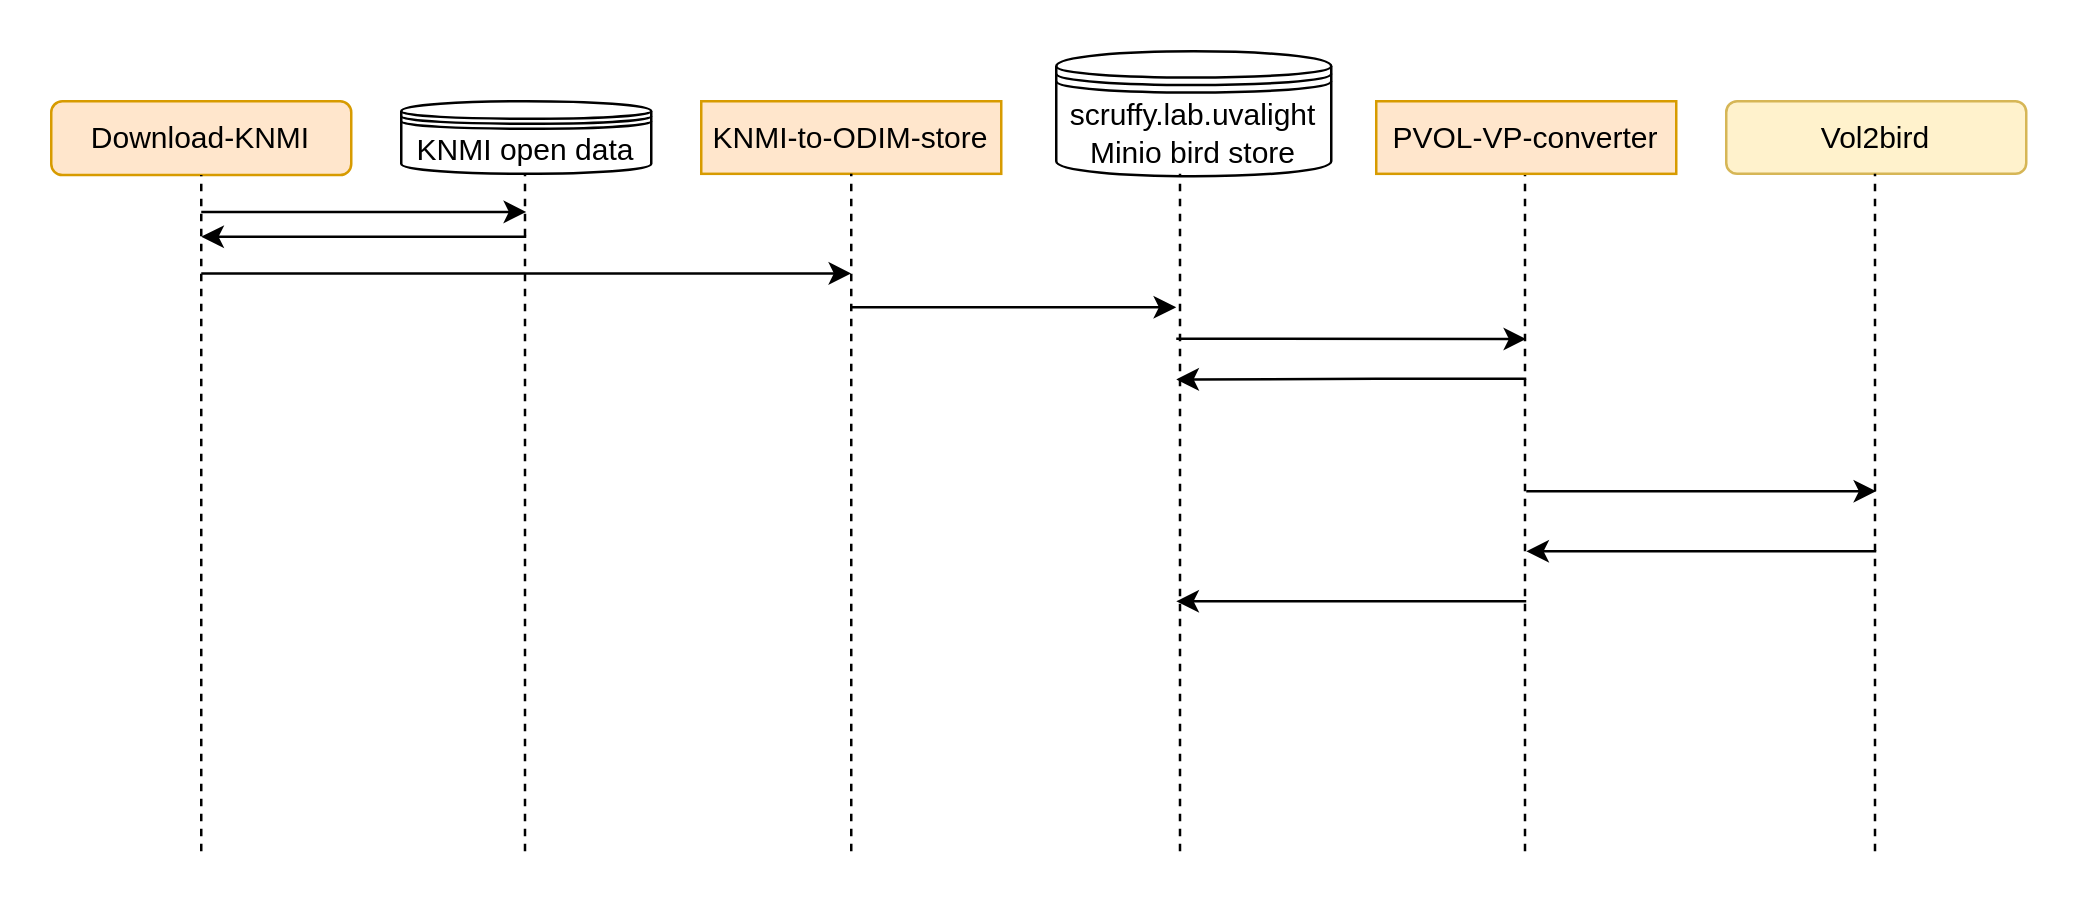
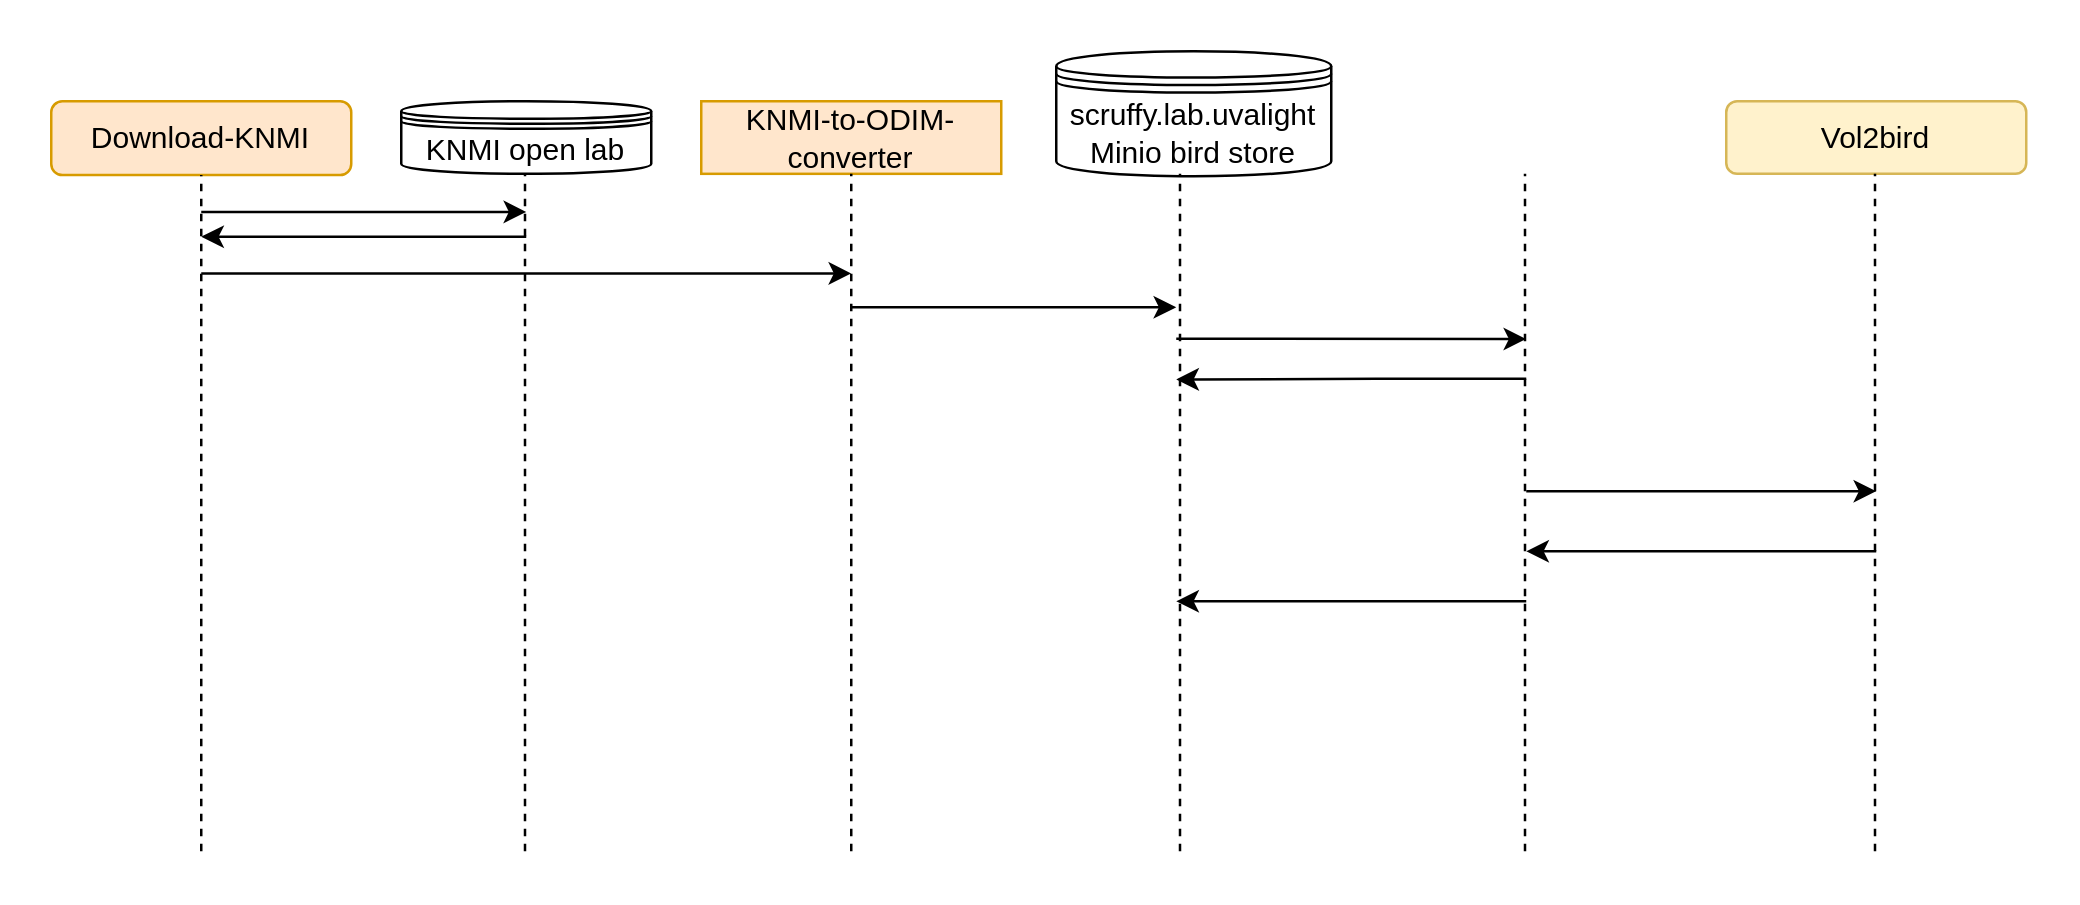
node "PVOL-VP-converter": removed
node "KNMI-to-ODIM-store": label "KNMI-to-ODIM-store" -> "KNMI-to-ODIM-converter"
node "KNMI open data": label "KNMI open data" -> "KNMI open lab"
